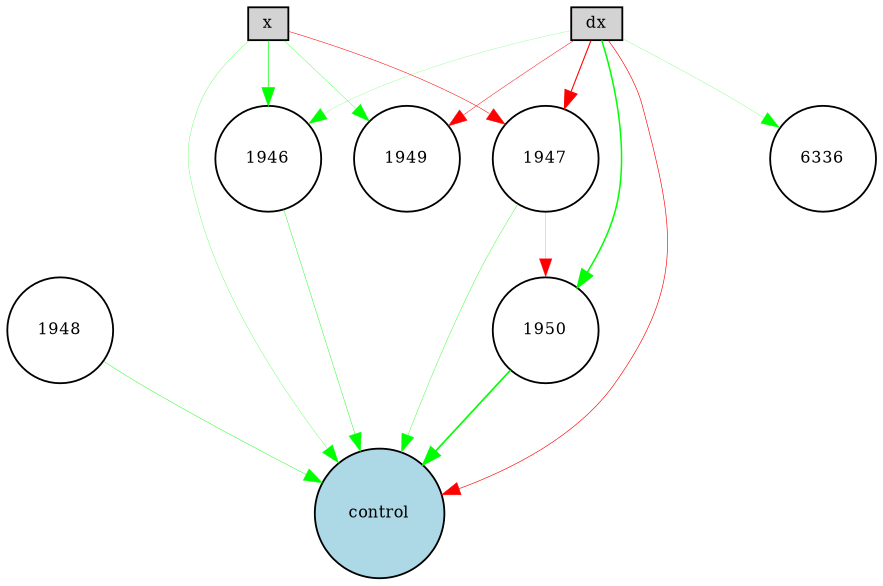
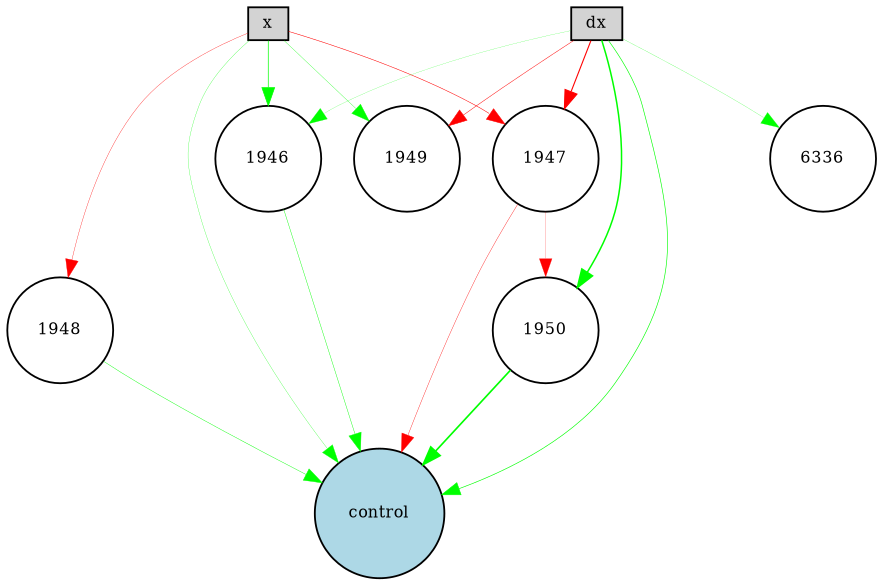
edge "x" -> "1948": added
edge "dx" -> "control": color red -> green
edge "1947" -> "control": color green -> red
